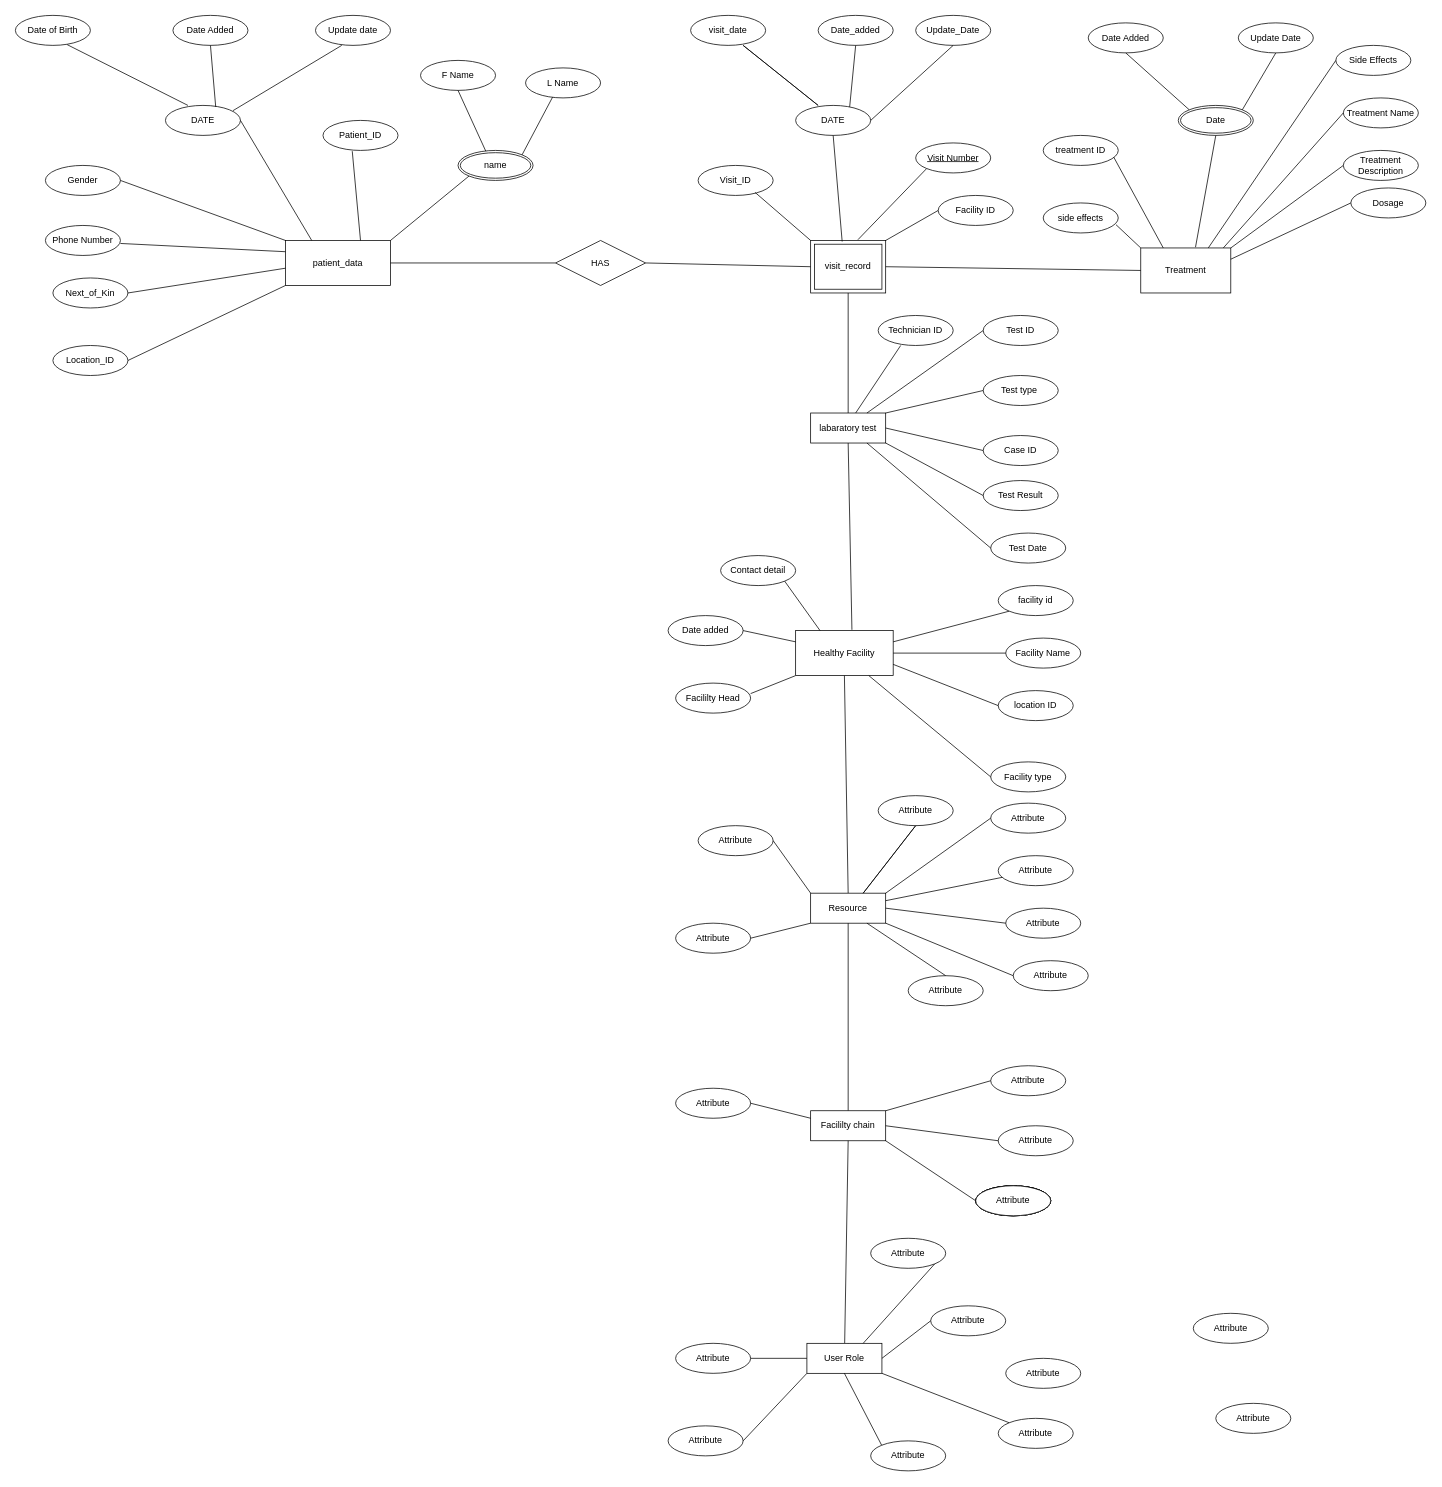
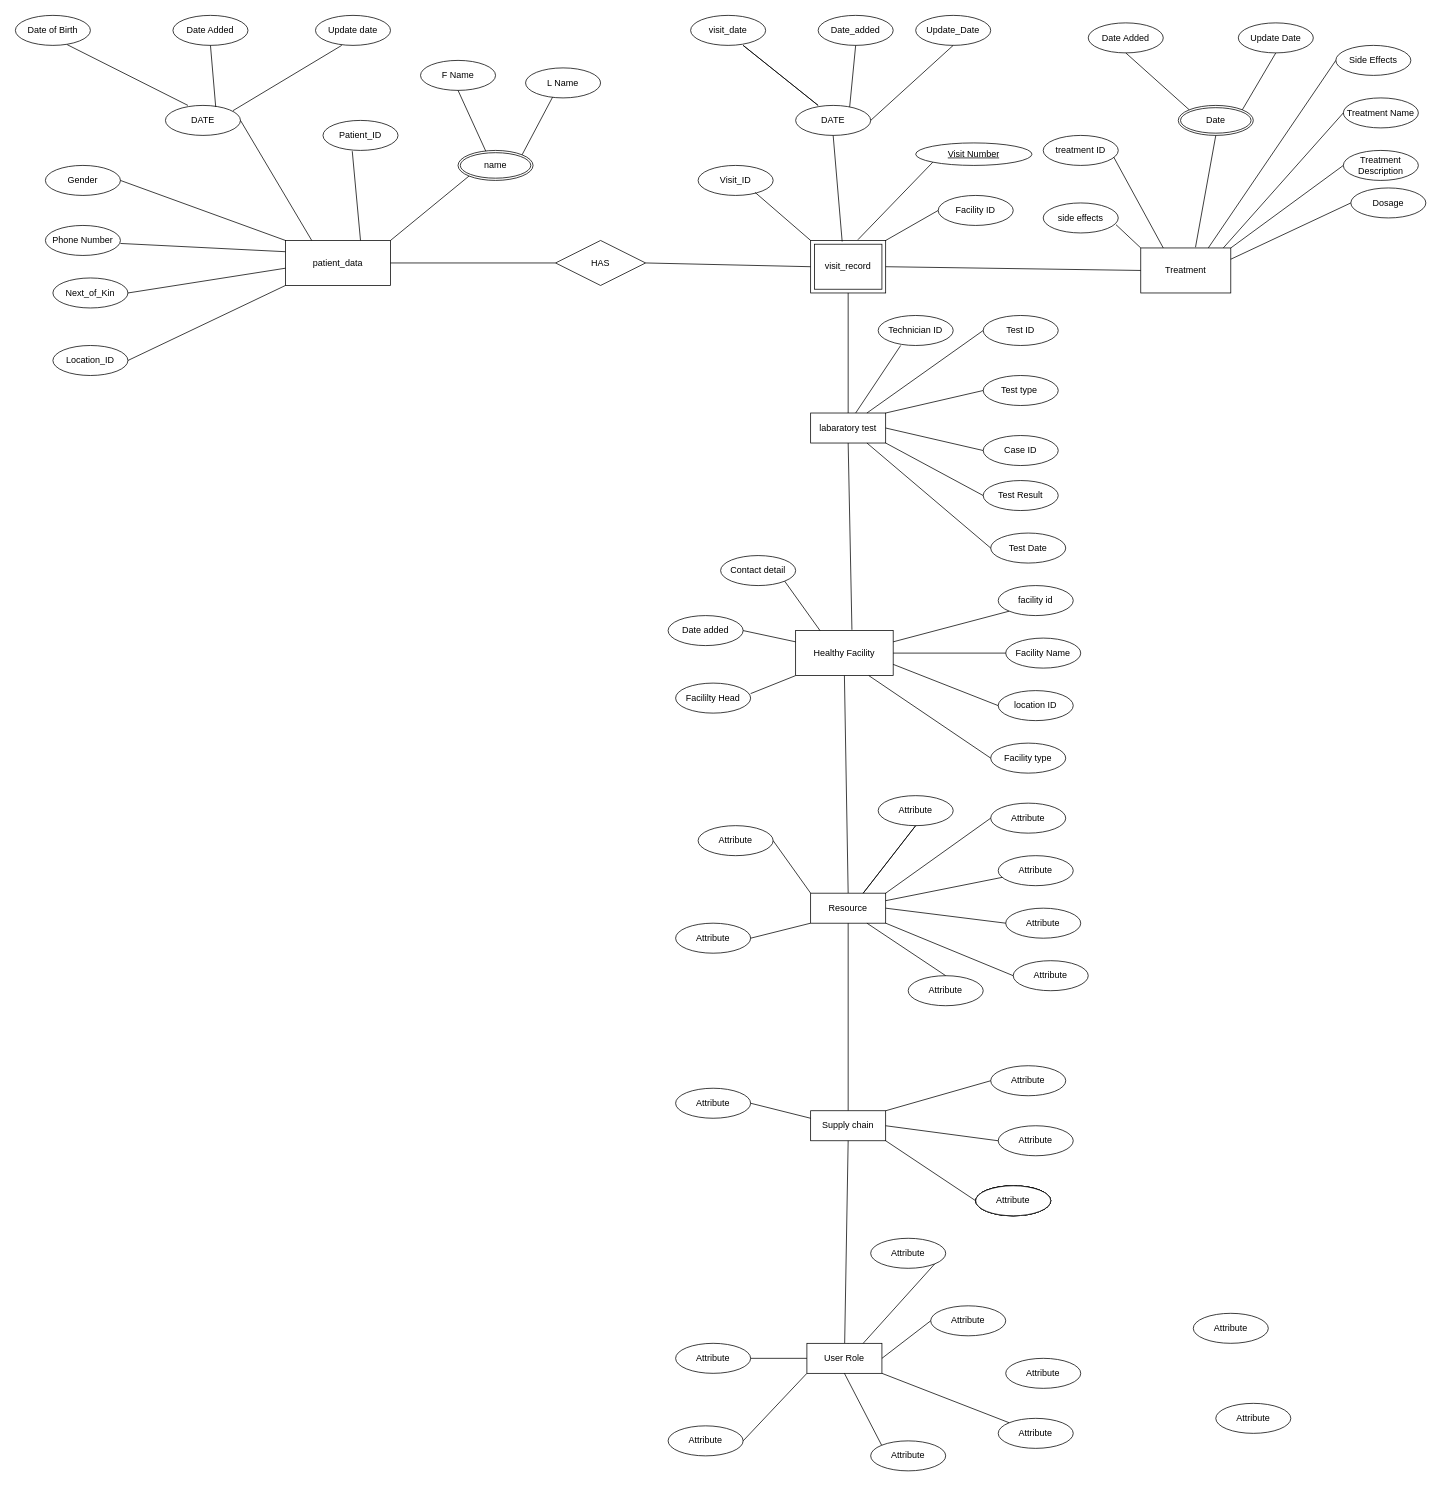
node "Visit Number": size 75x30 -> 116x23
node "Facility type": moved (1028, 777) -> (1028, 758)
node "Facililty chain": label "Facililty chain" -> "Supply chain"
